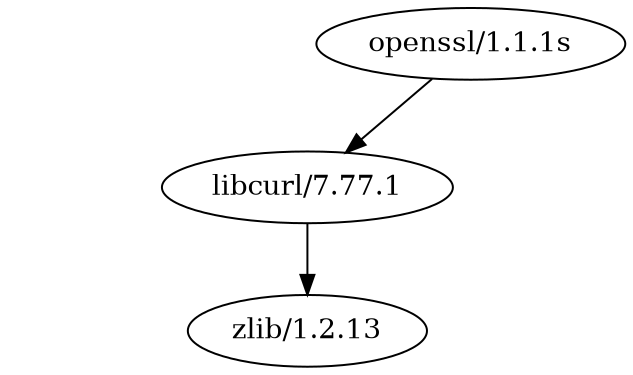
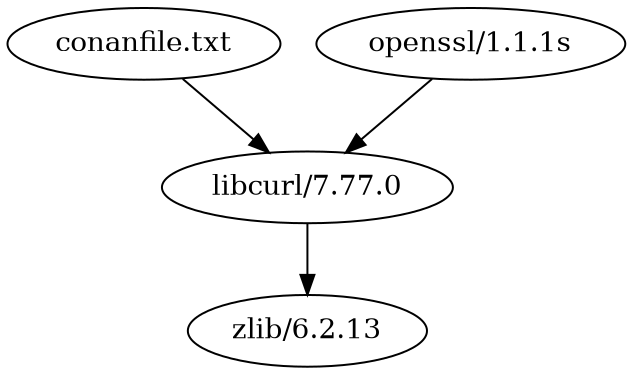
node "conanfile.txt": added
node "libcurl/7.77.1": label "libcurl/7.77.1" -> "libcurl/7.77.0"
node "zlib/1.2.13": label "zlib/1.2.13" -> "zlib/6.2.13"
